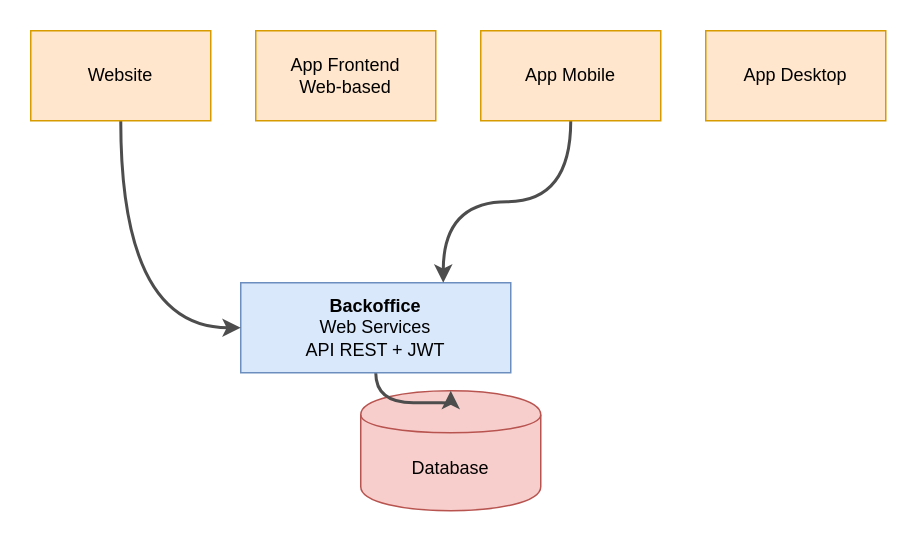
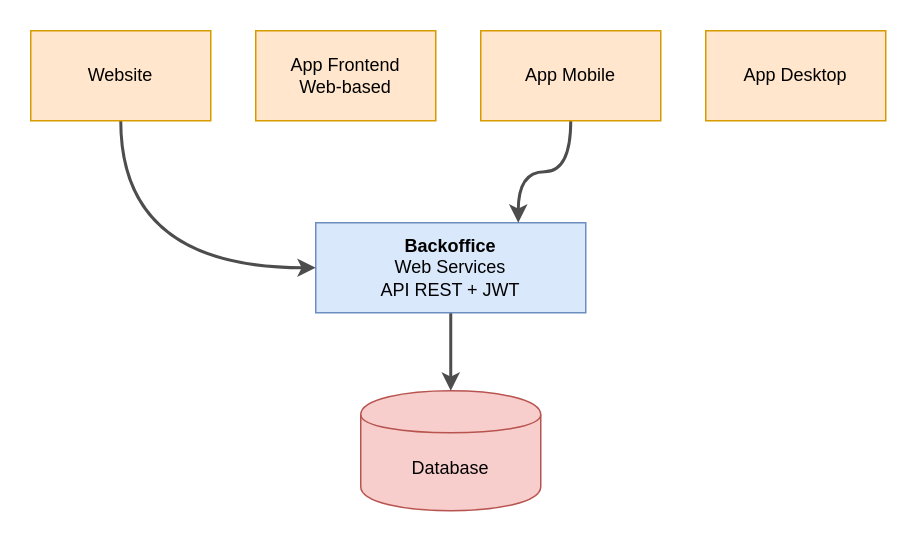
node "Backoffice Web Services API REST + JWT": moved (376, 328) -> (451, 268)
